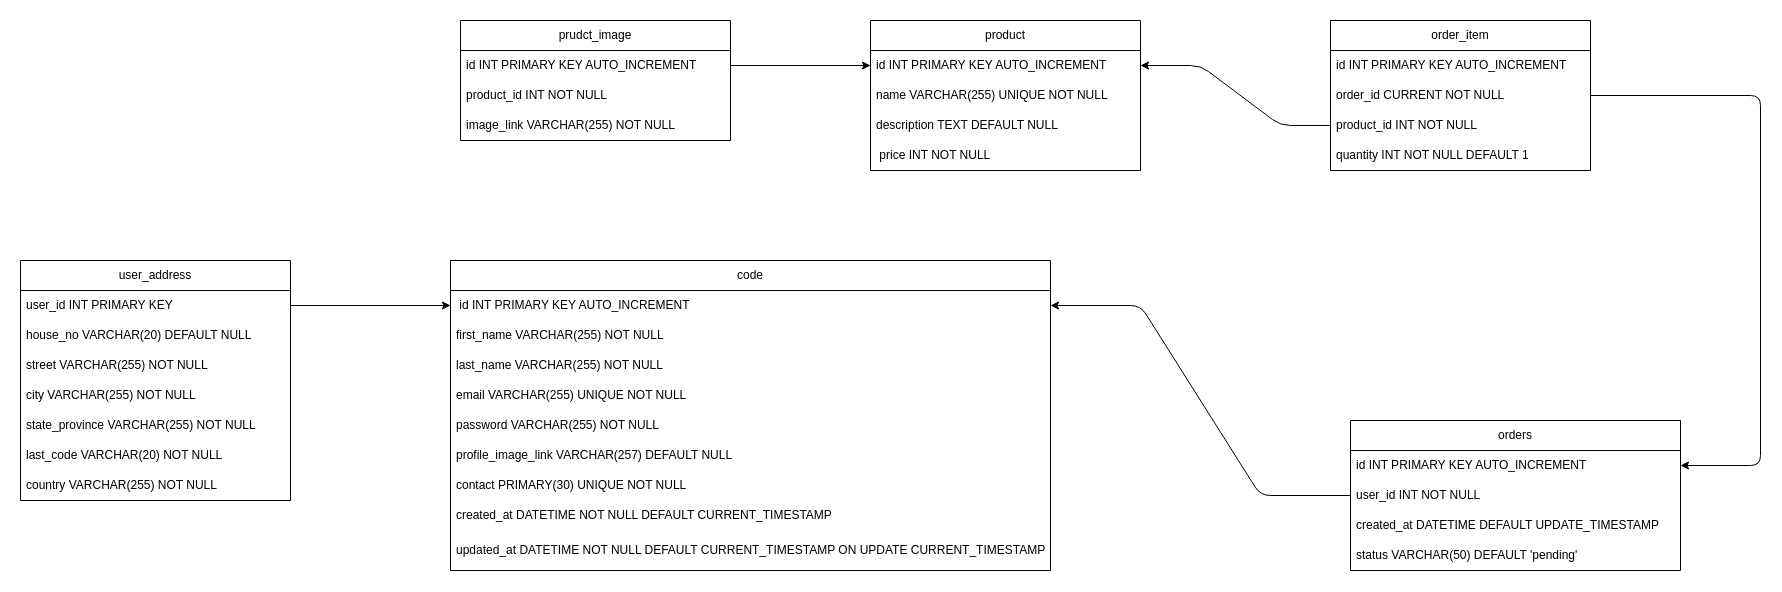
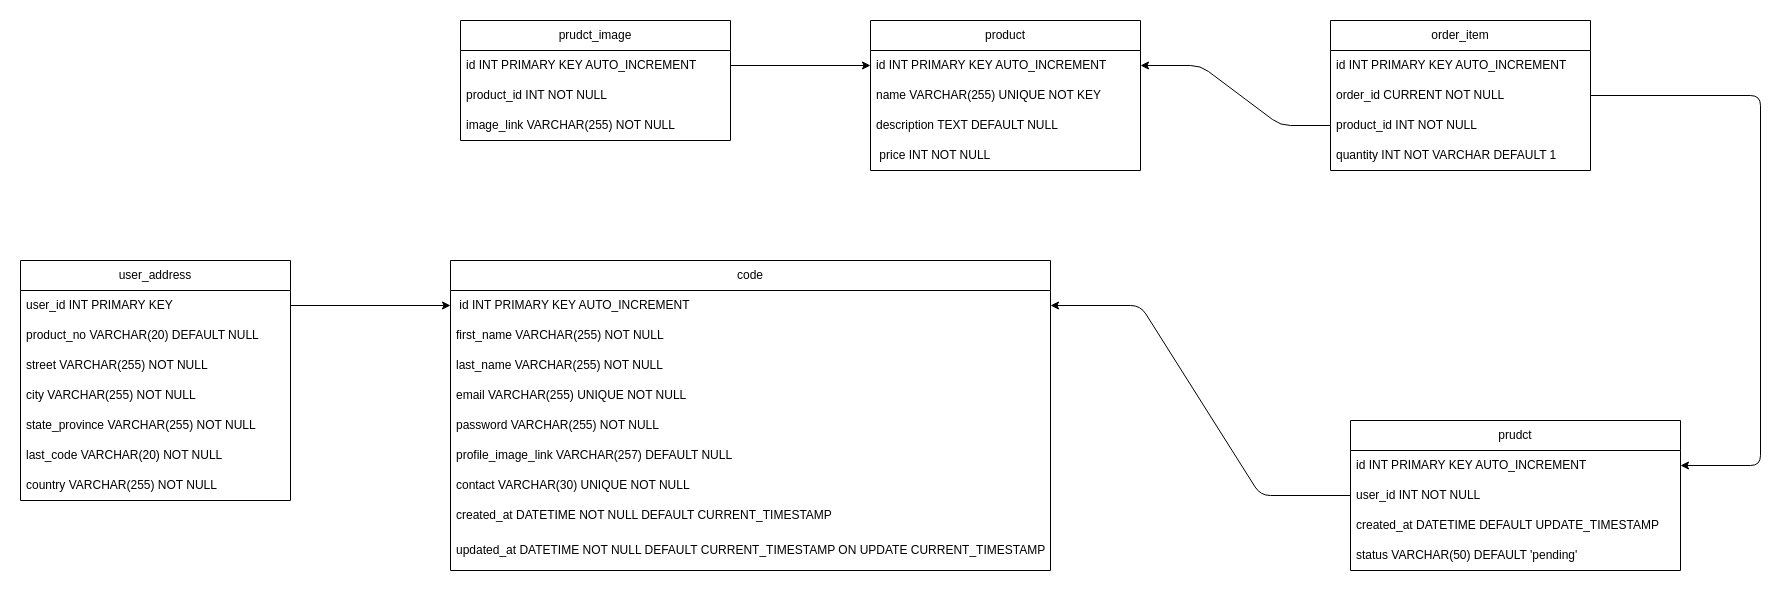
node "name VARCHAR(255) UNIQUE NOT NULL": label "name VARCHAR(255) UNIQUE NOT NULL" -> "name VARCHAR(255) UNIQUE NOT KEY"
node "quantity INT NOT NULL DEFAULT 1": label "quantity INT NOT NULL DEFAULT 1" -> "quantity INT NOT VARCHAR DEFAULT 1"
node "house_no VARCHAR(20) DEFAULT NULL": label "house_no VARCHAR(20) DEFAULT NULL" -> "product_no VARCHAR(20) DEFAULT NULL"
node "orders": label "orders" -> "prudct"
node "contact PRIMARY(30) UNIQUE NOT NULL": label "contact PRIMARY(30) UNIQUE NOT NULL" -> "contact VARCHAR(30) UNIQUE NOT NULL"
